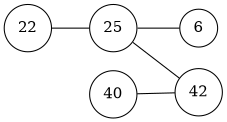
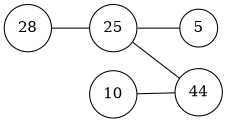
node "22": label "22" -> "28"
node "6": label "6" -> "5"
node "42": label "42" -> "44"
node "40": label "40" -> "10"
